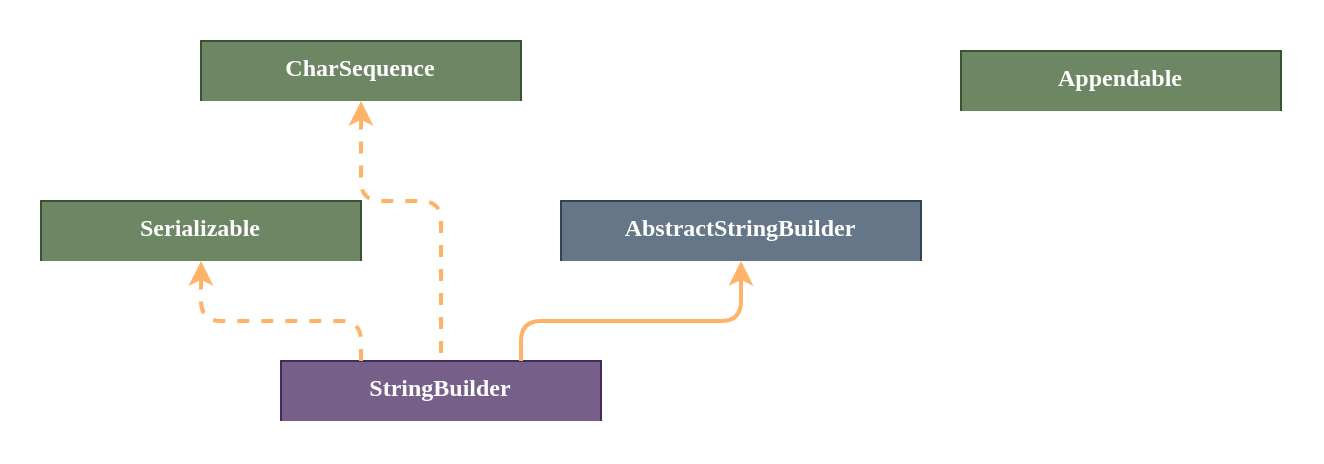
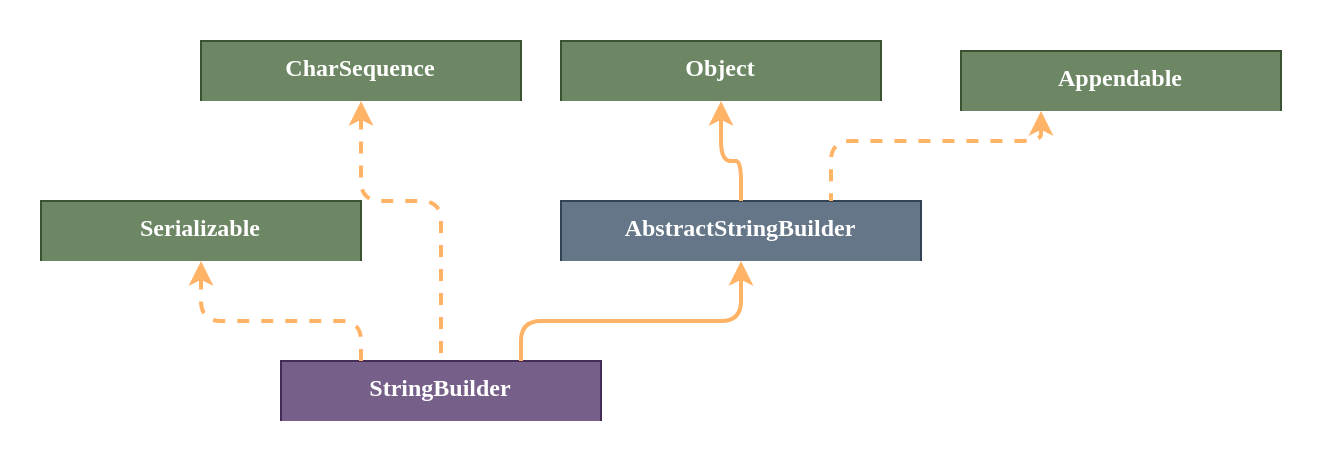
node "Object": added
edge "AbstractStringBuilder" -> "Appendable": added
edge "AbstractStringBuilder" -> "Object": added
